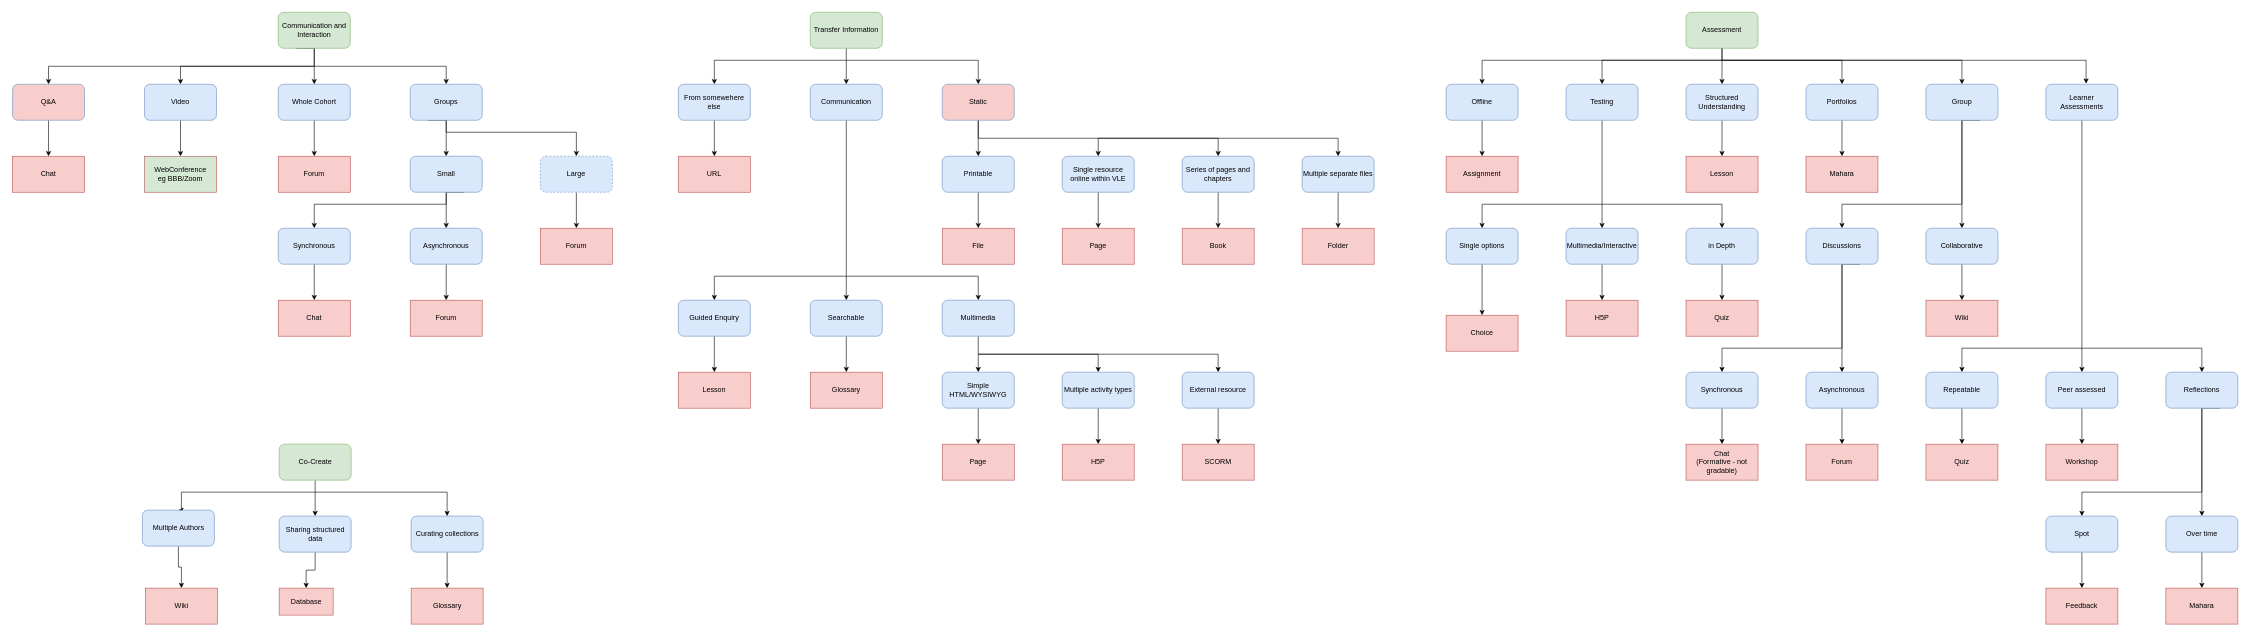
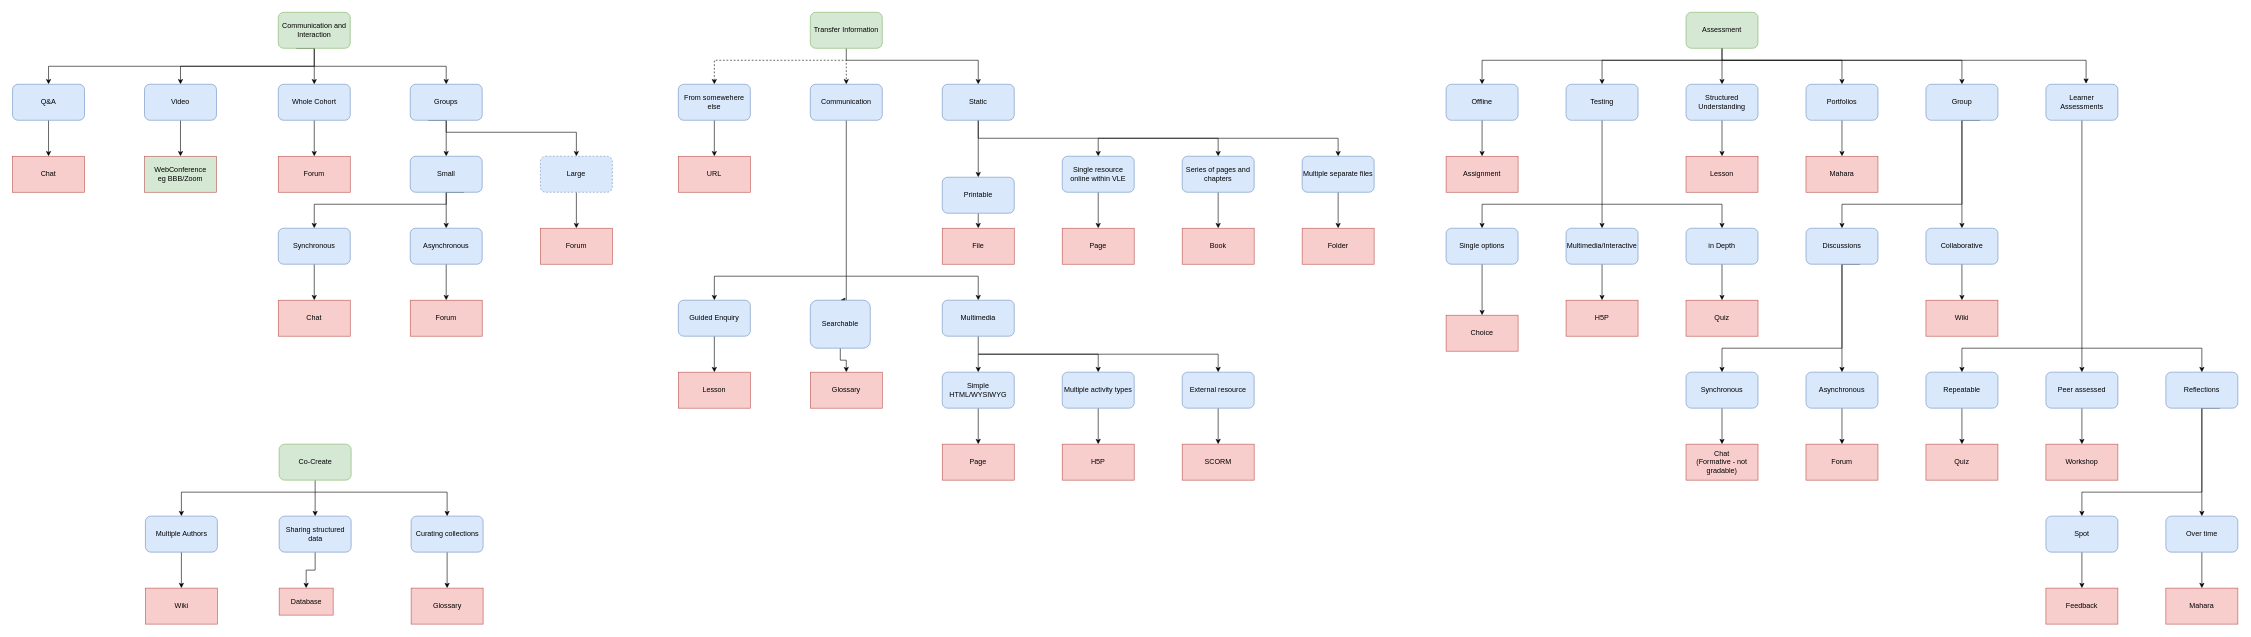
edge "From somewehere else" -- "Communication": style solid -> dashed
node "Q&A": fillcolor #f8cecc -> #dae8fc
node "Static": fillcolor #f8cecc -> #dae8fc
node "Printable": moved (978, 174) -> (978, 195)
node "Searchable": size 72x36 -> 60x48
node "Multiple Authors": moved (178, 528) -> (181, 534)
